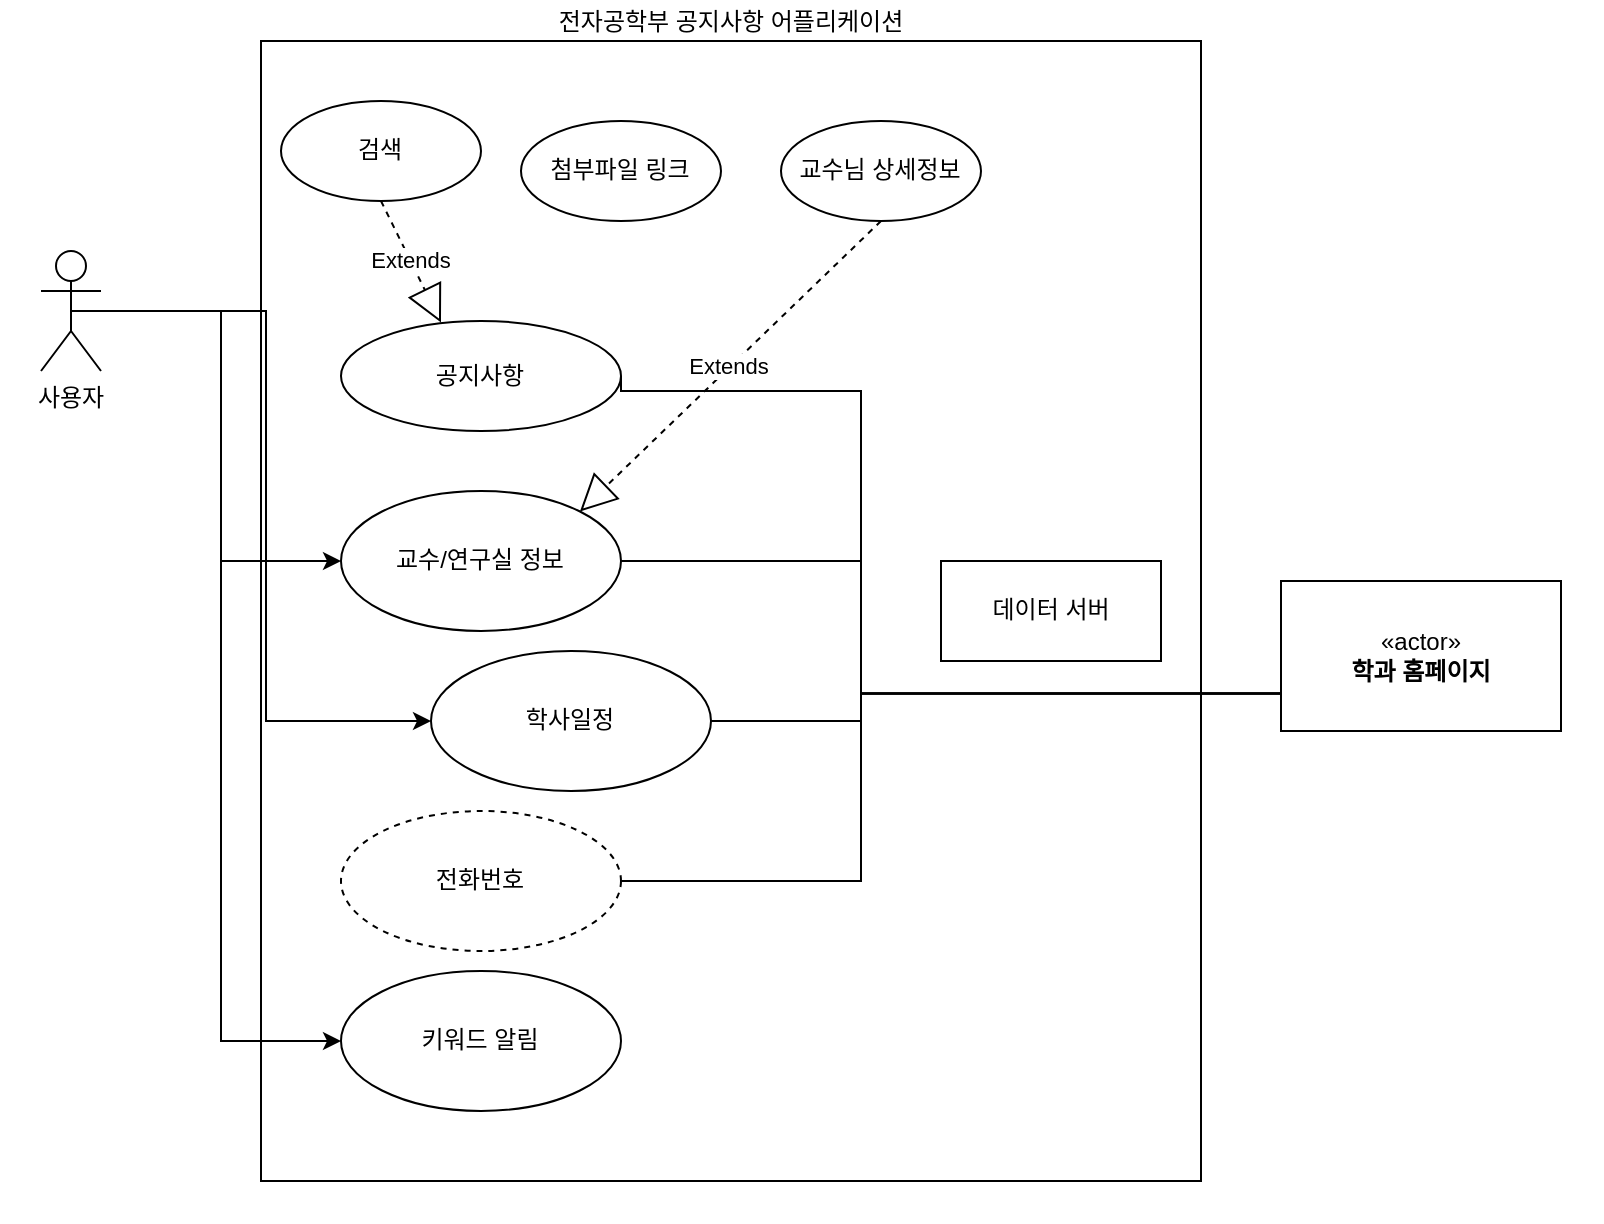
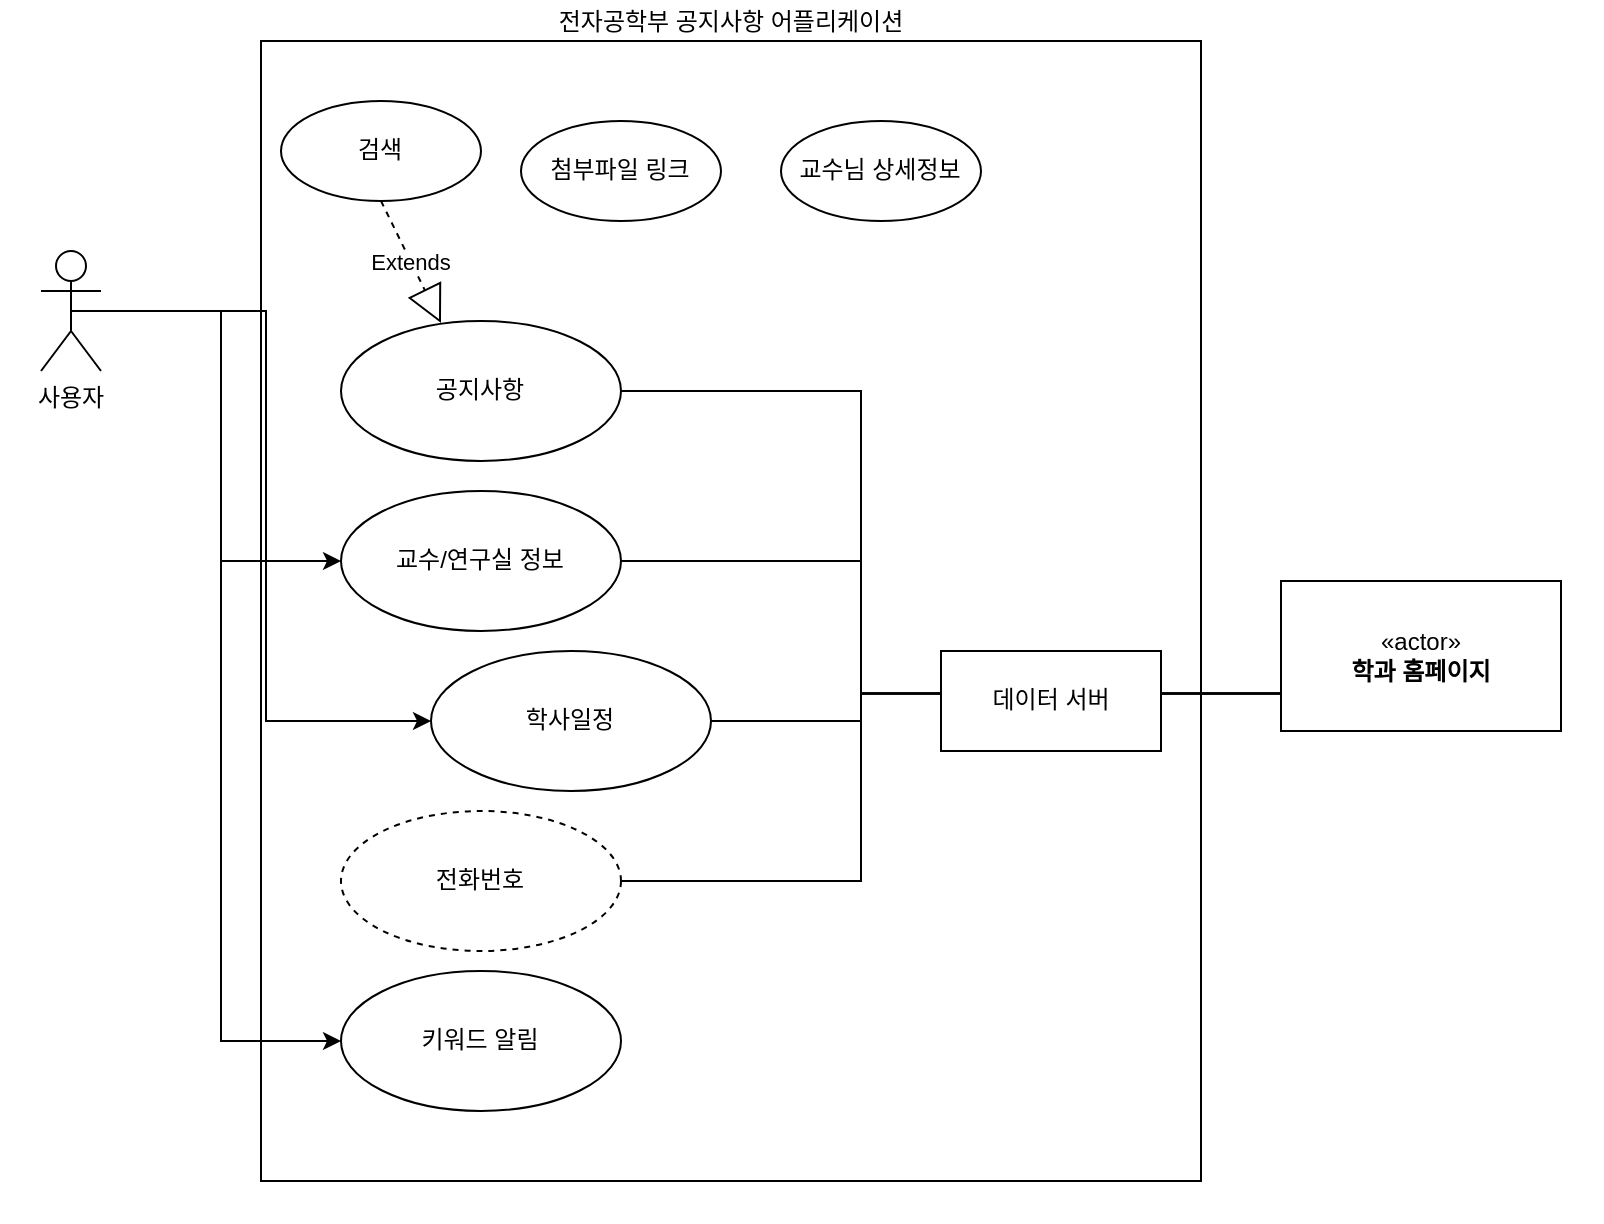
edge "교수님 상세정보" -> "교수/연구실 정보": removed, label "Extends"
node "공지사항": size 280x110 -> 280x140
node "데이터 서버": moved (1051, 611) -> (1051, 701)
